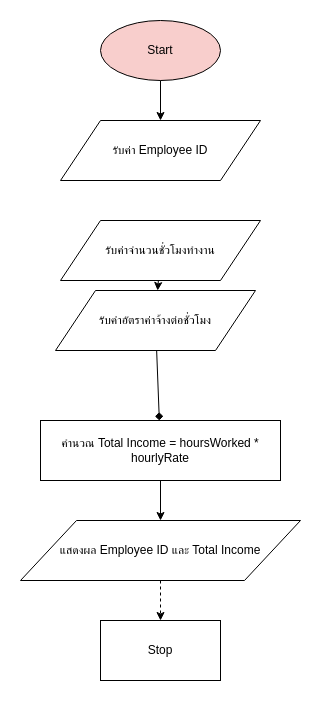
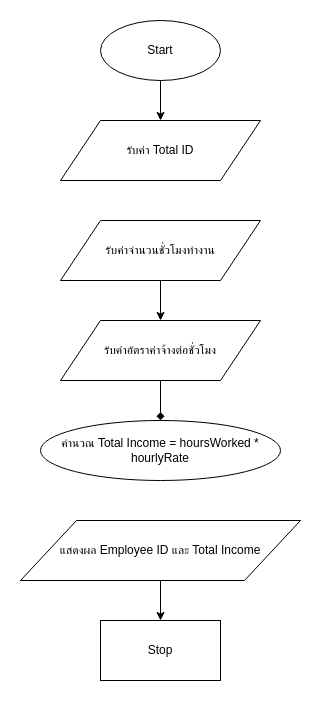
node "Start": fillcolor #f8cecc -> #ffffff
node "รับค่า Employee ID": label "รับค่า Employee ID" -> "รับค่า Total ID"
node "รับค่าอัตราค่าจ้างต่อชั่วโมง": moved (156, 321) -> (161, 351)
node "คำนวณ Total Income = hoursWorked * hourlyRate": shape rectangle -> ellipse
edge "คำนวณ Total Income = hoursWorked * hourlyRate" -> "แสดงผล Employee ID และ Total Income": removed
edge "แสดงผล Employee ID และ Total Income" -> "Stop": style dashed -> solid
